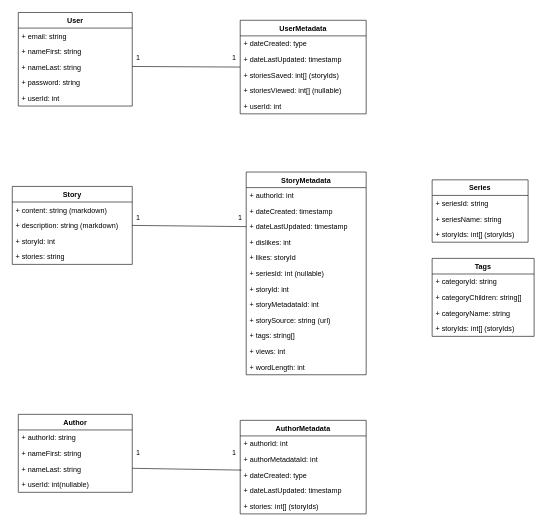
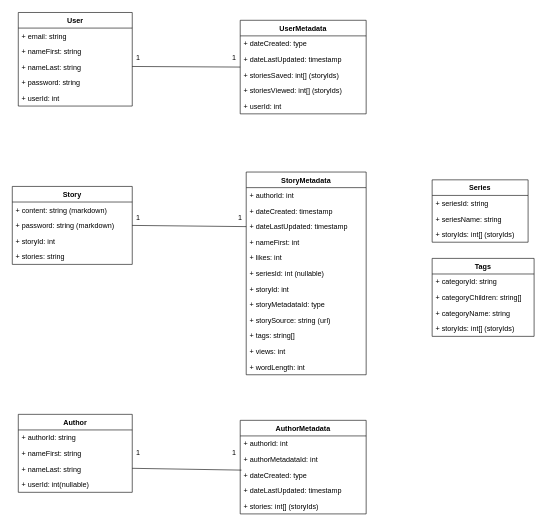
node "+ storiesViewed: int[] (nullable)": label "+ storiesViewed: int[] (nullable)" -> "+ storiesViewed: int[] (storyIds)"
node "+ description: string (markdown)": label "+ description: string (markdown)" -> "+ password: string (markdown)"
node "+ dislikes: int": label "+ dislikes: int" -> "+ nameFirst: int"
node "+ likes: storyId": label "+ likes: storyId" -> "+ likes: int"
node "+ storyMetadataId: int": label "+ storyMetadataId: int" -> "+ storyMetadataId: type"
